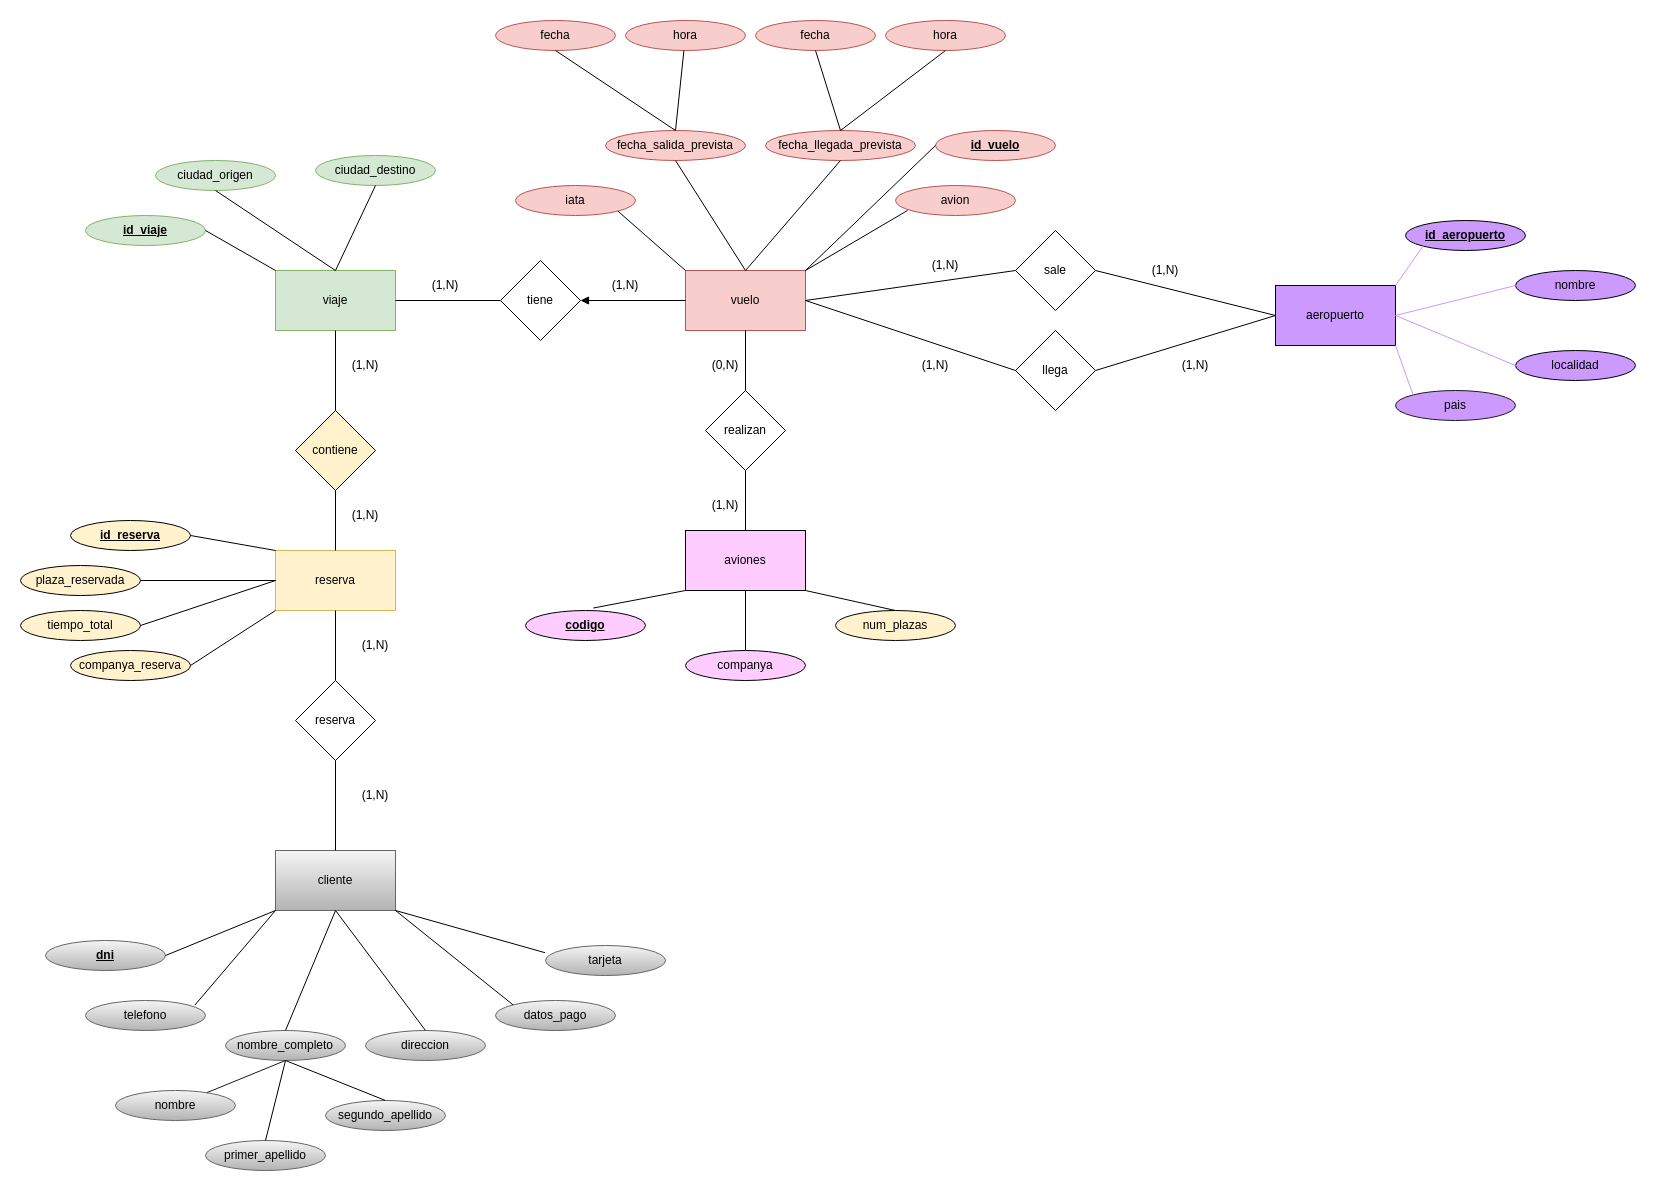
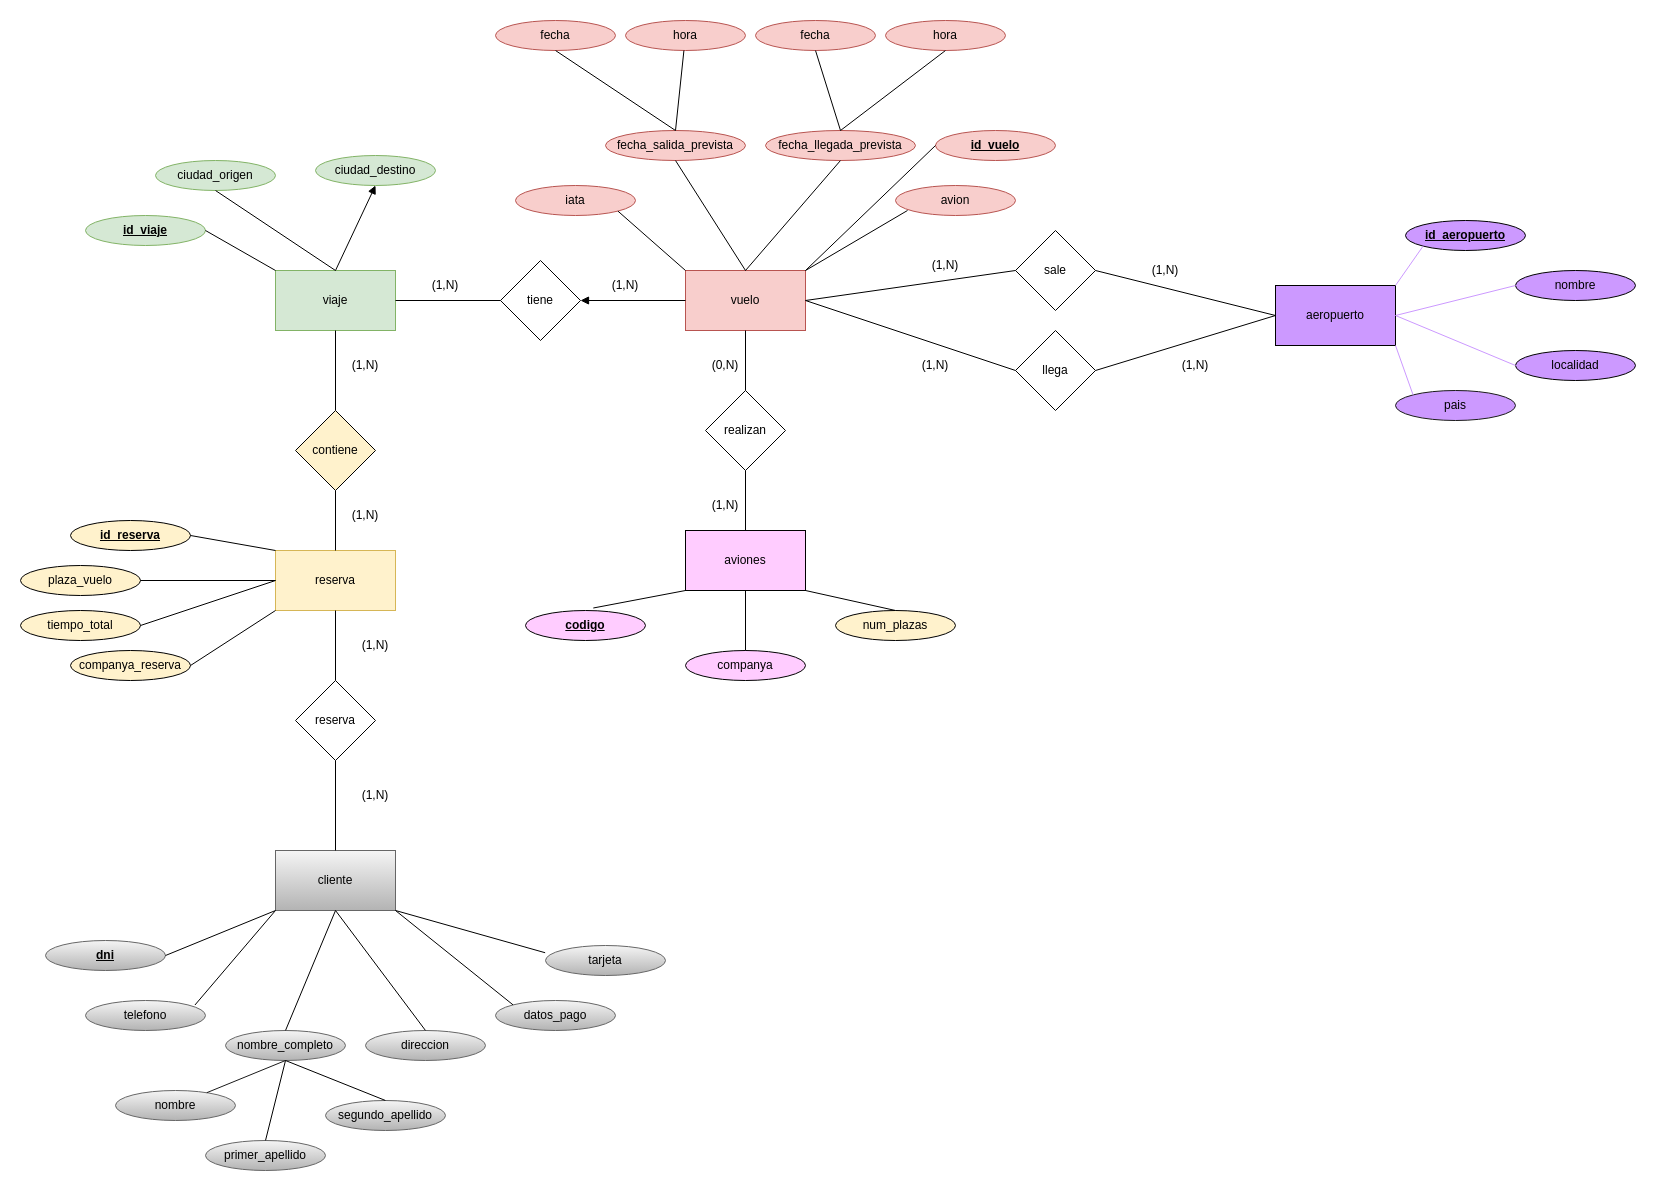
edge "ciudad_destino" -- "viaje": arrowhead none -> block
node "plaza_reservada": label "plaza_reservada" -> "plaza_vuelo"
